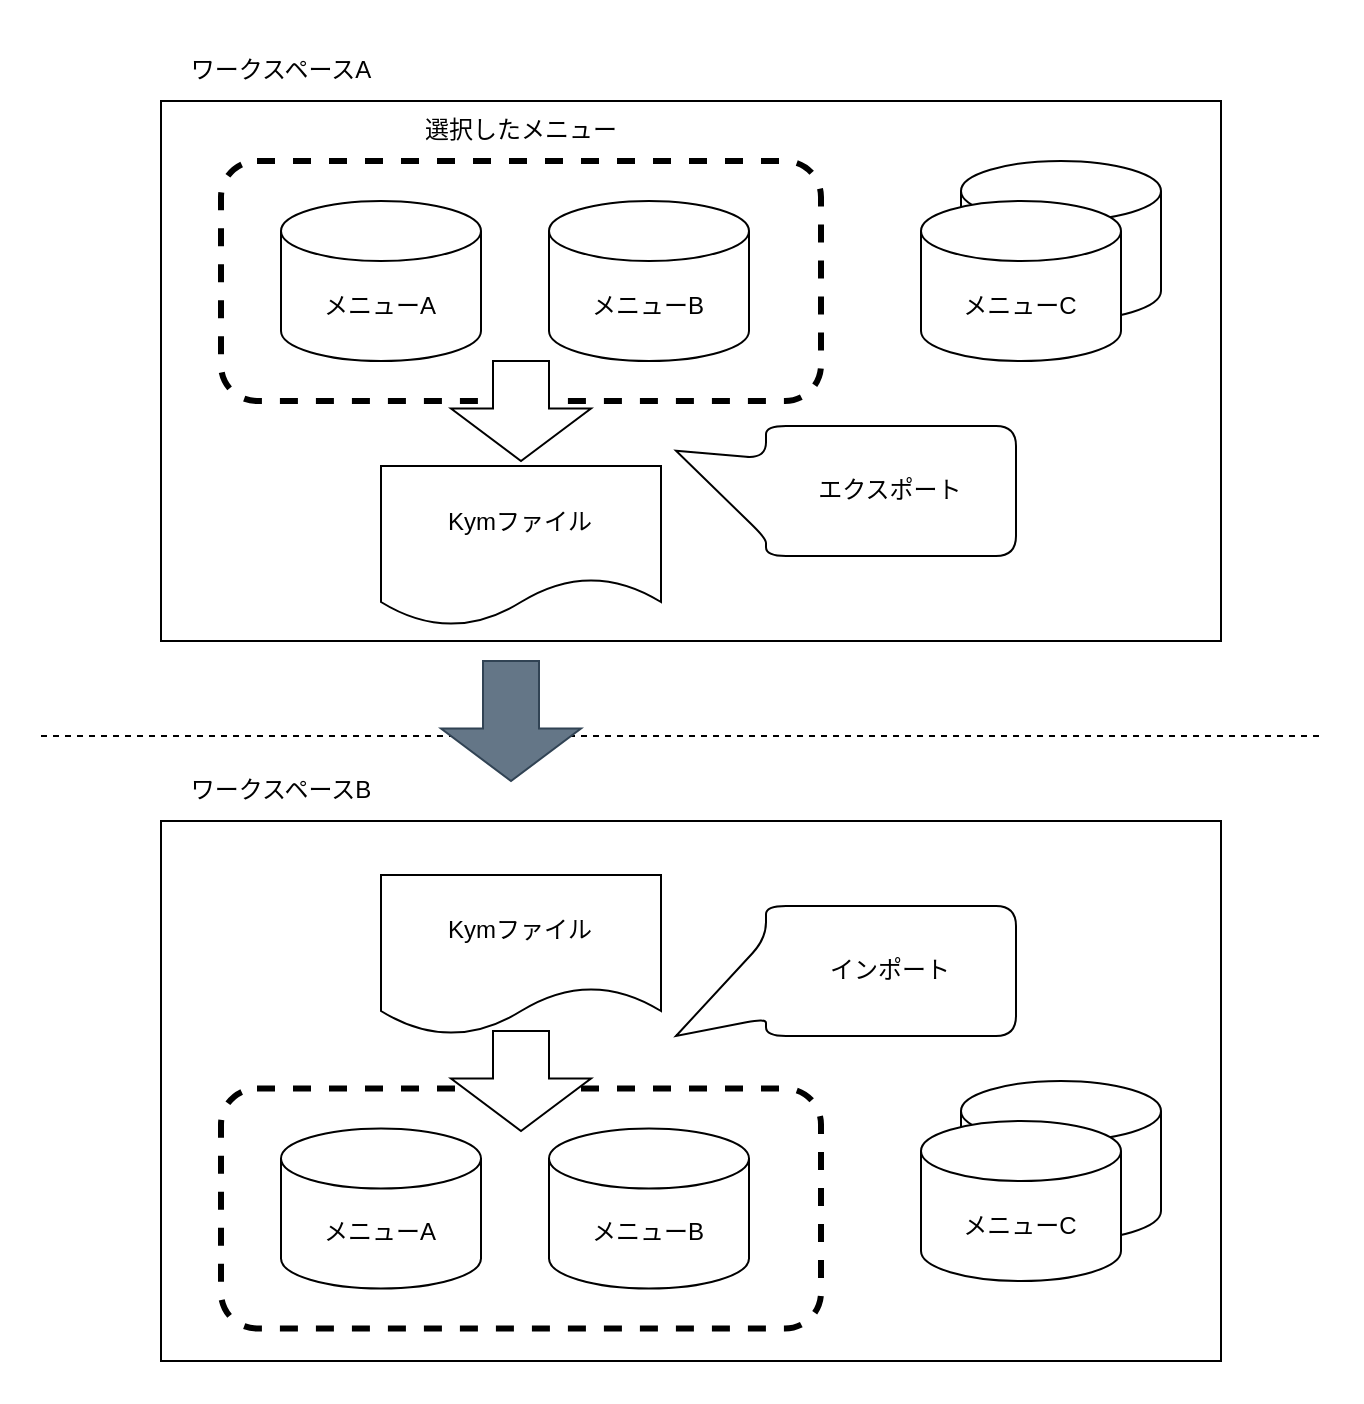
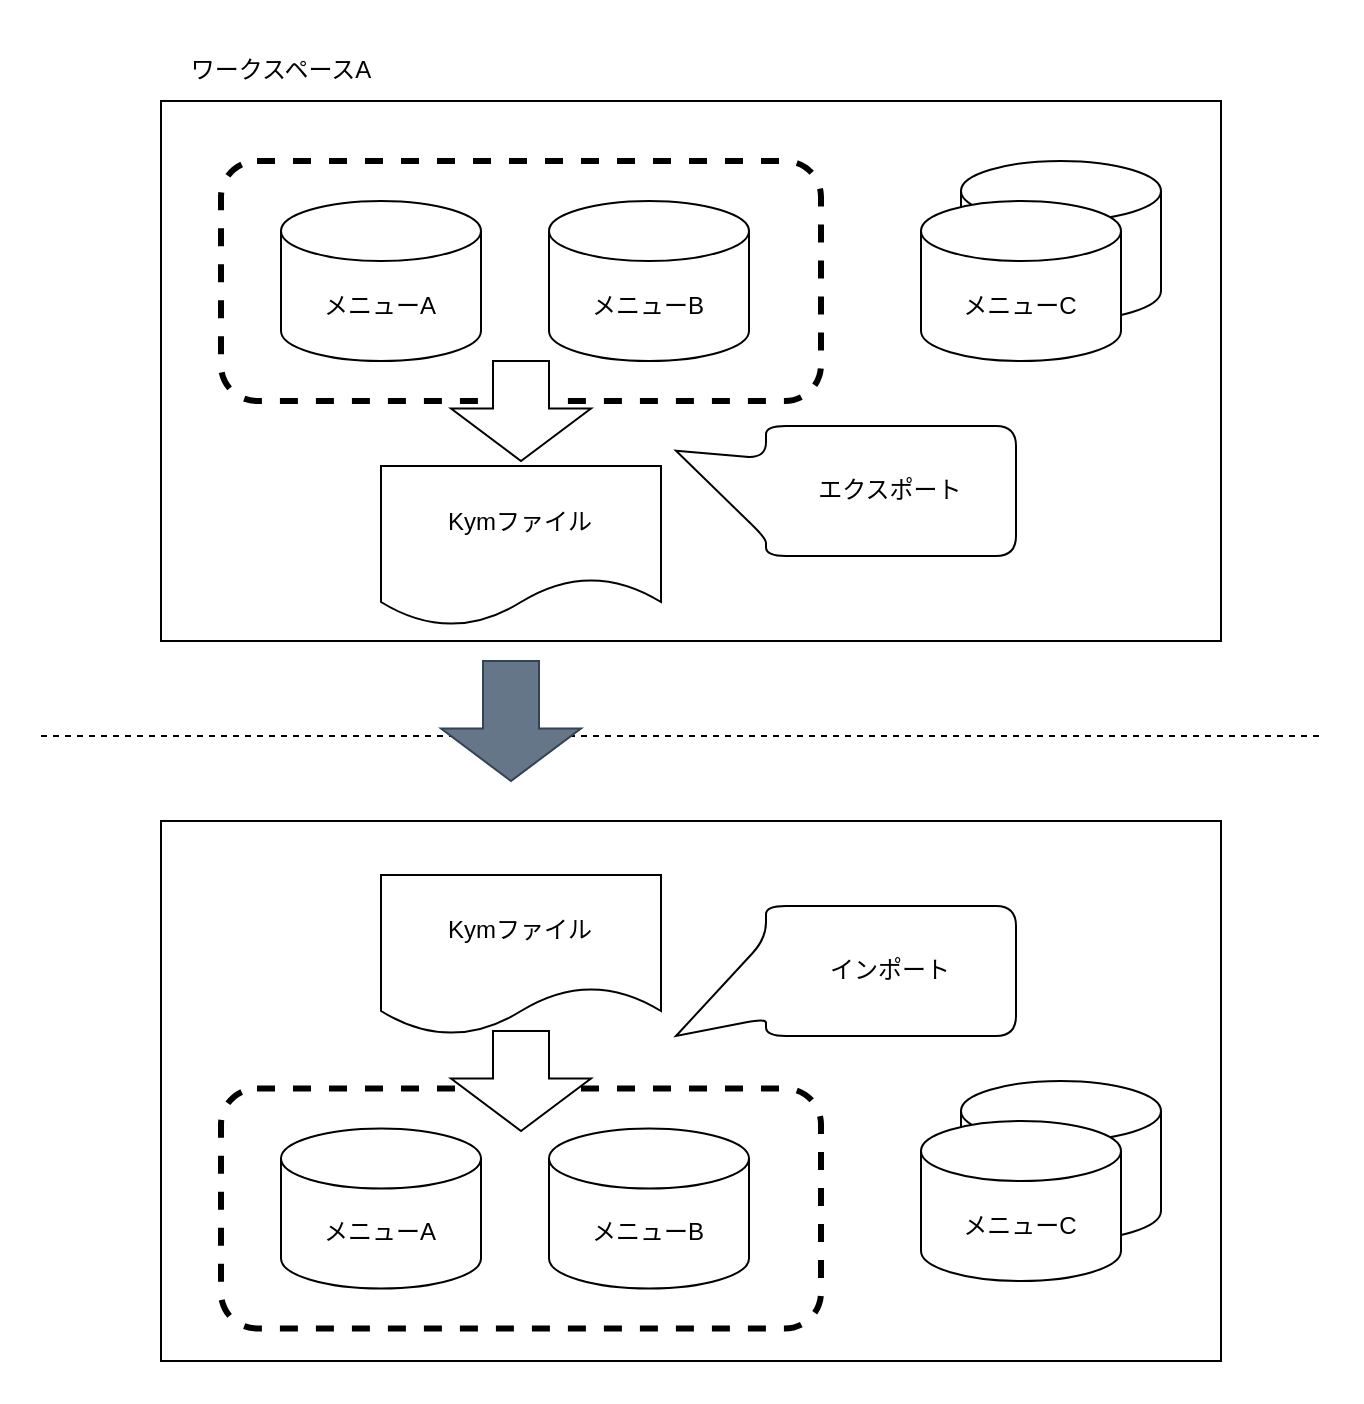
node "選択したメニュー": removed
node "ワークスペースB": removed
